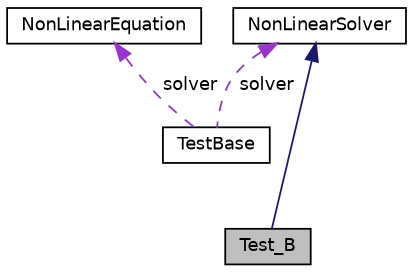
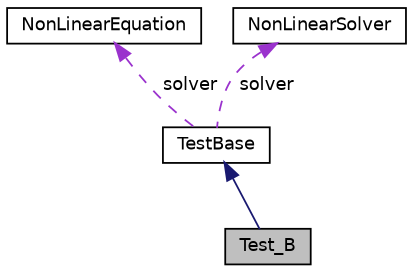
edge "Test_B" -> "NonLinearSolver": now "Test_B" -> "TestBase"
